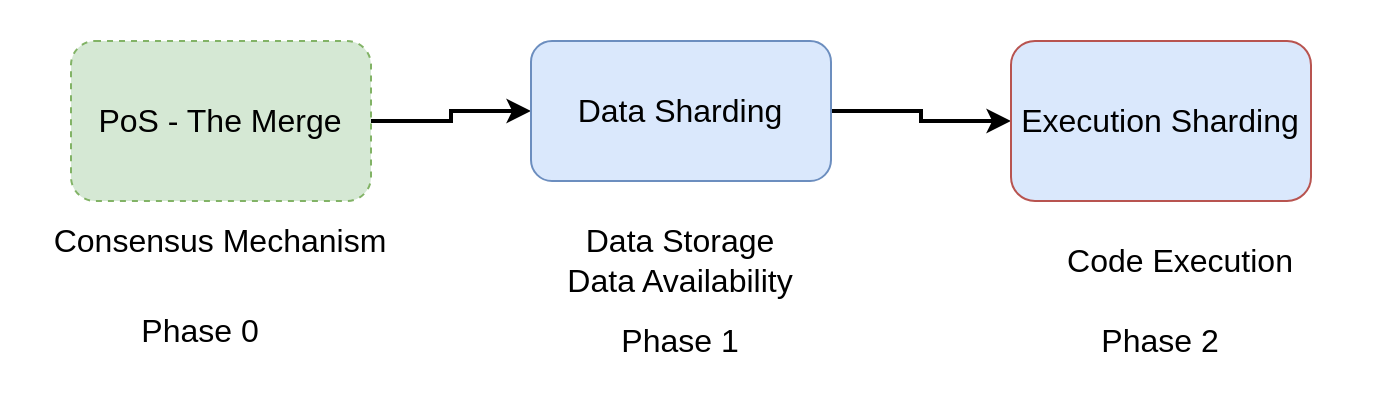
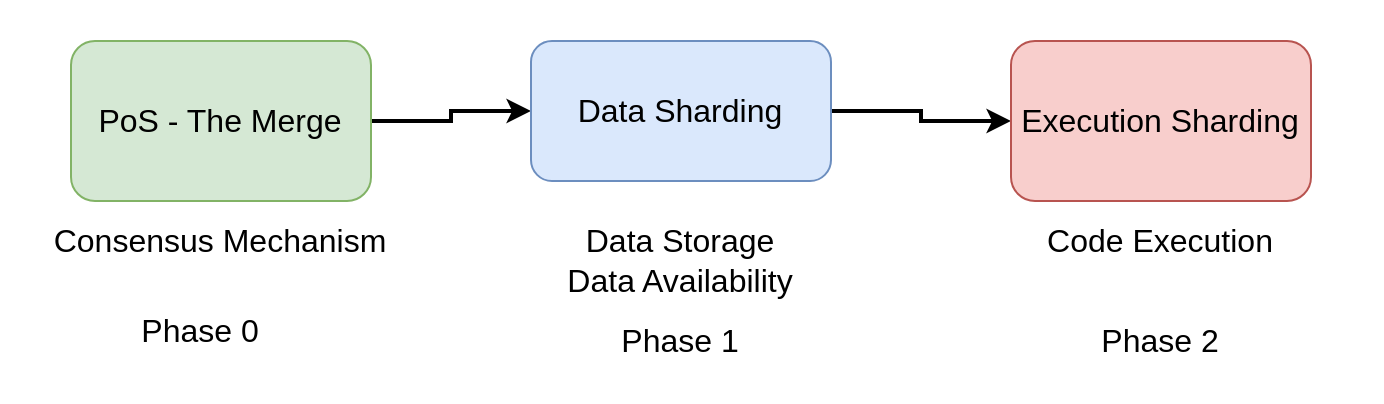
node "PoS - The Merge": style dashed -> solid
node "Execution Sharding": fillcolor #dae8fc -> #f8cecc
node "Code Execution": moved (1181, 261) -> (1161, 241)
